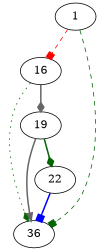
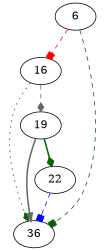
node "1": label "1" -> "6"
edge "16" -> "19": style bold -> dashed
edge "22" -> "36": style bold -> dashed
